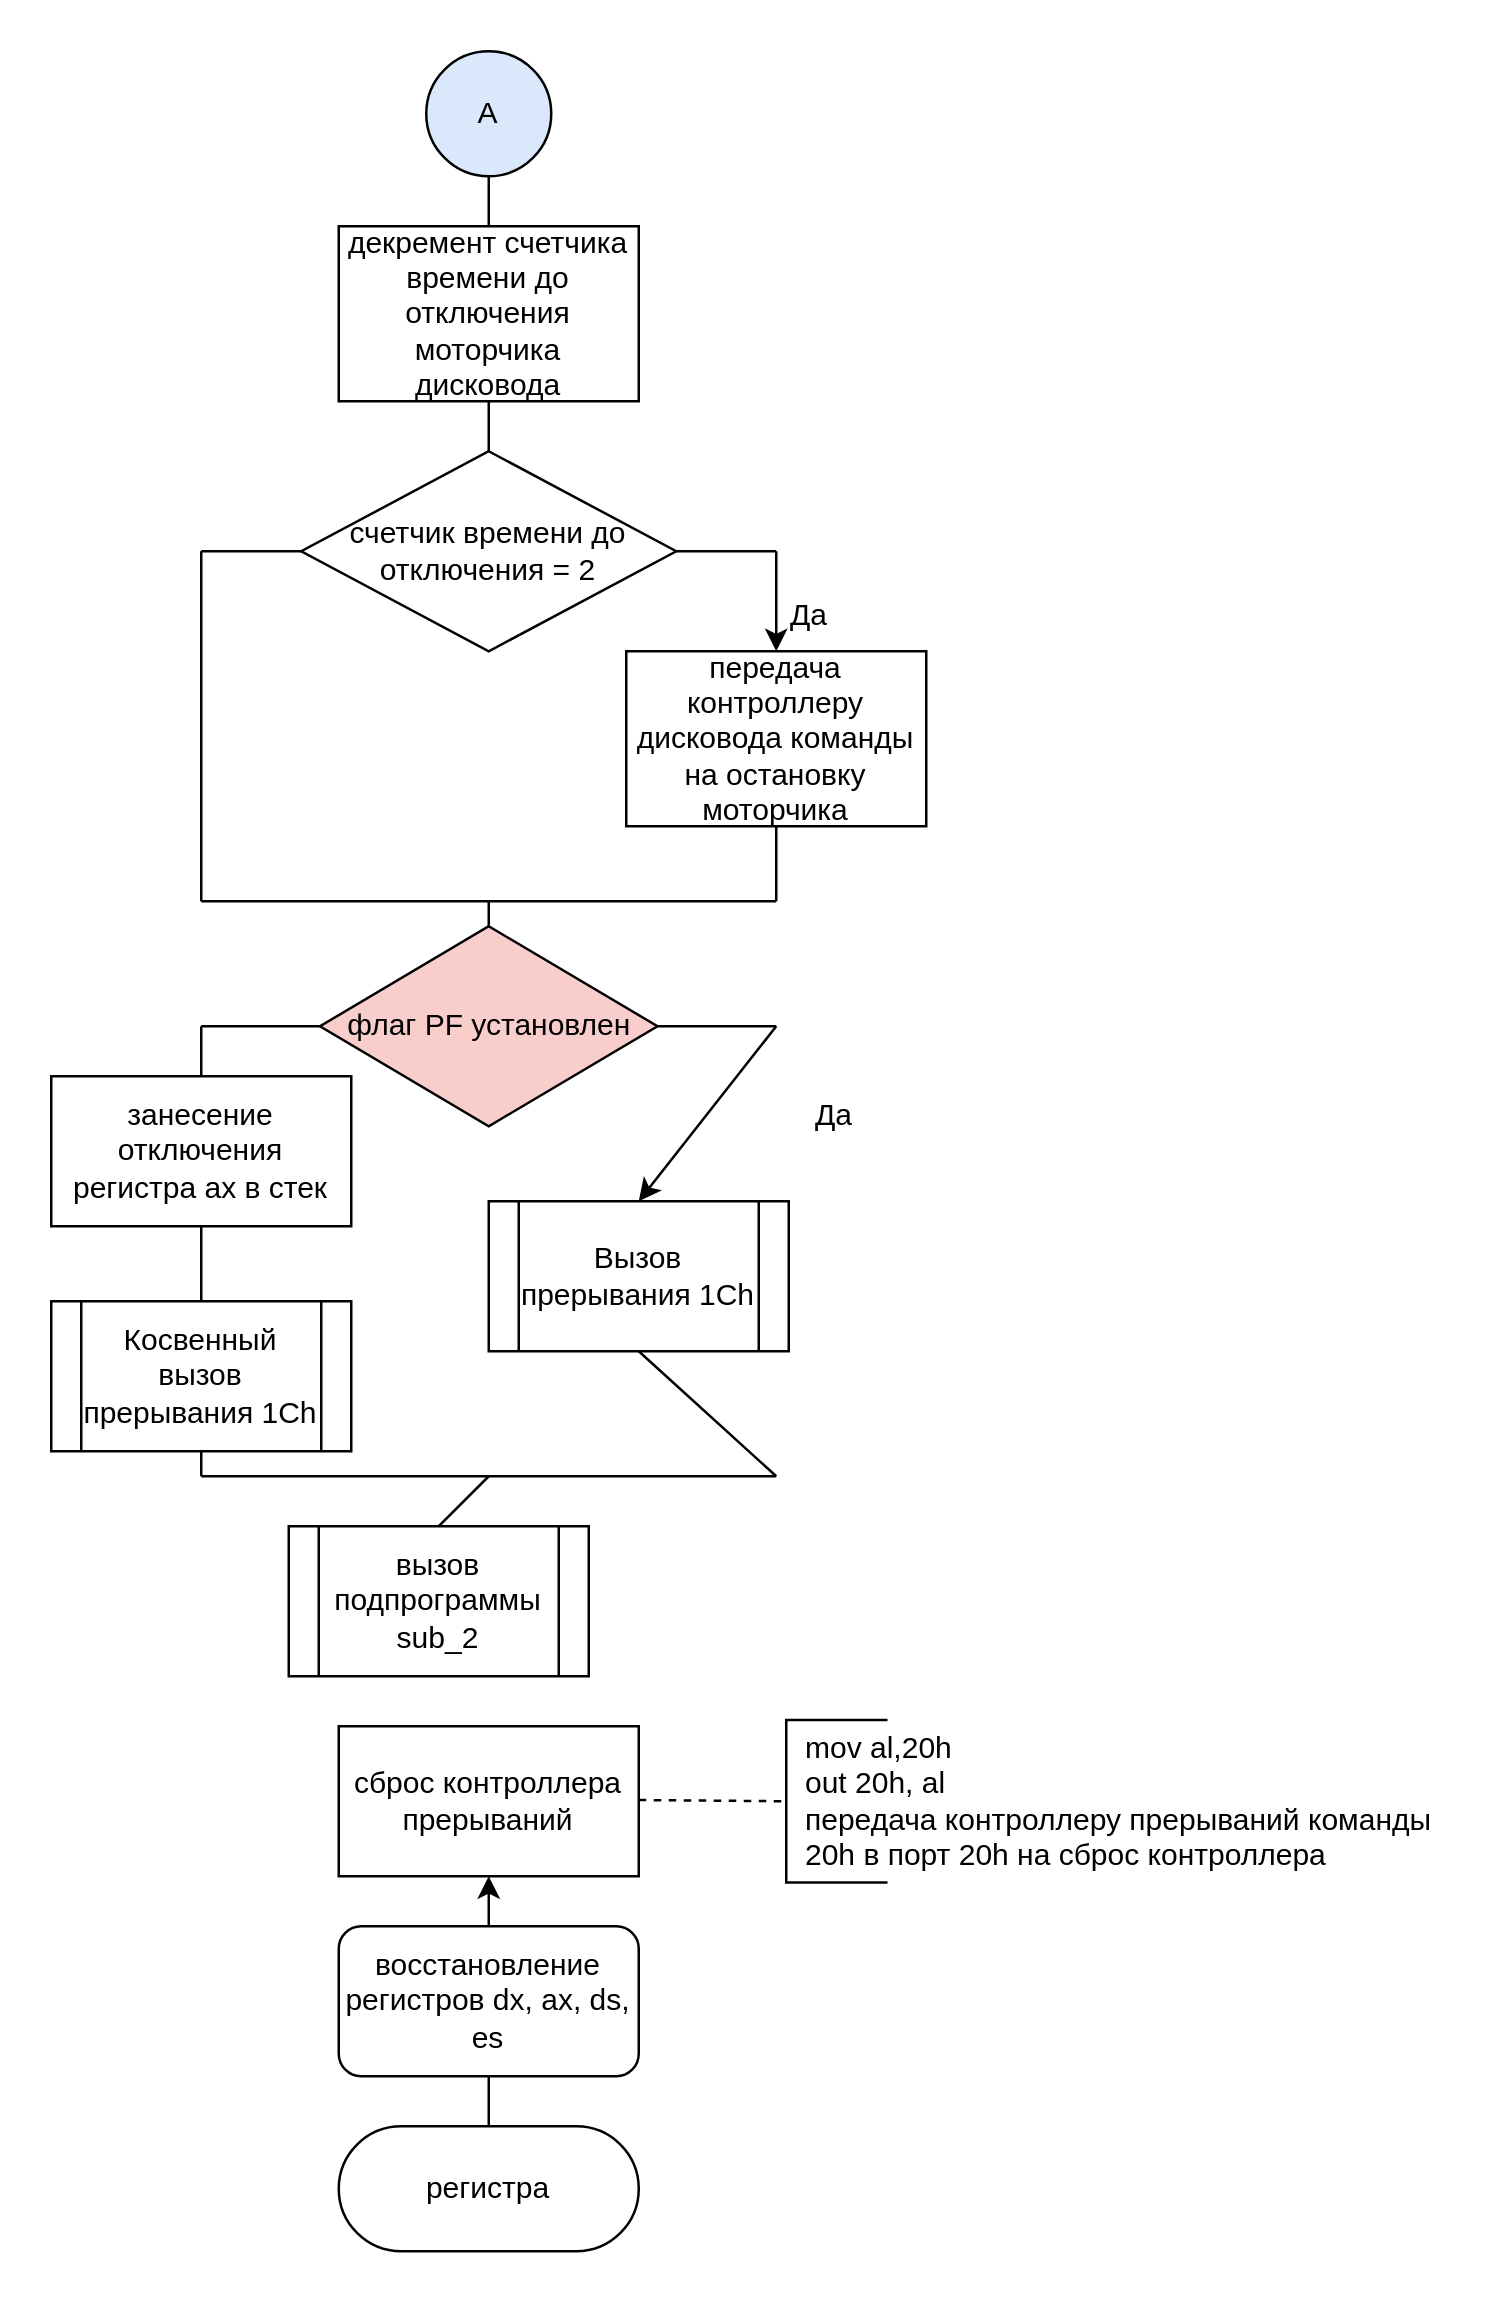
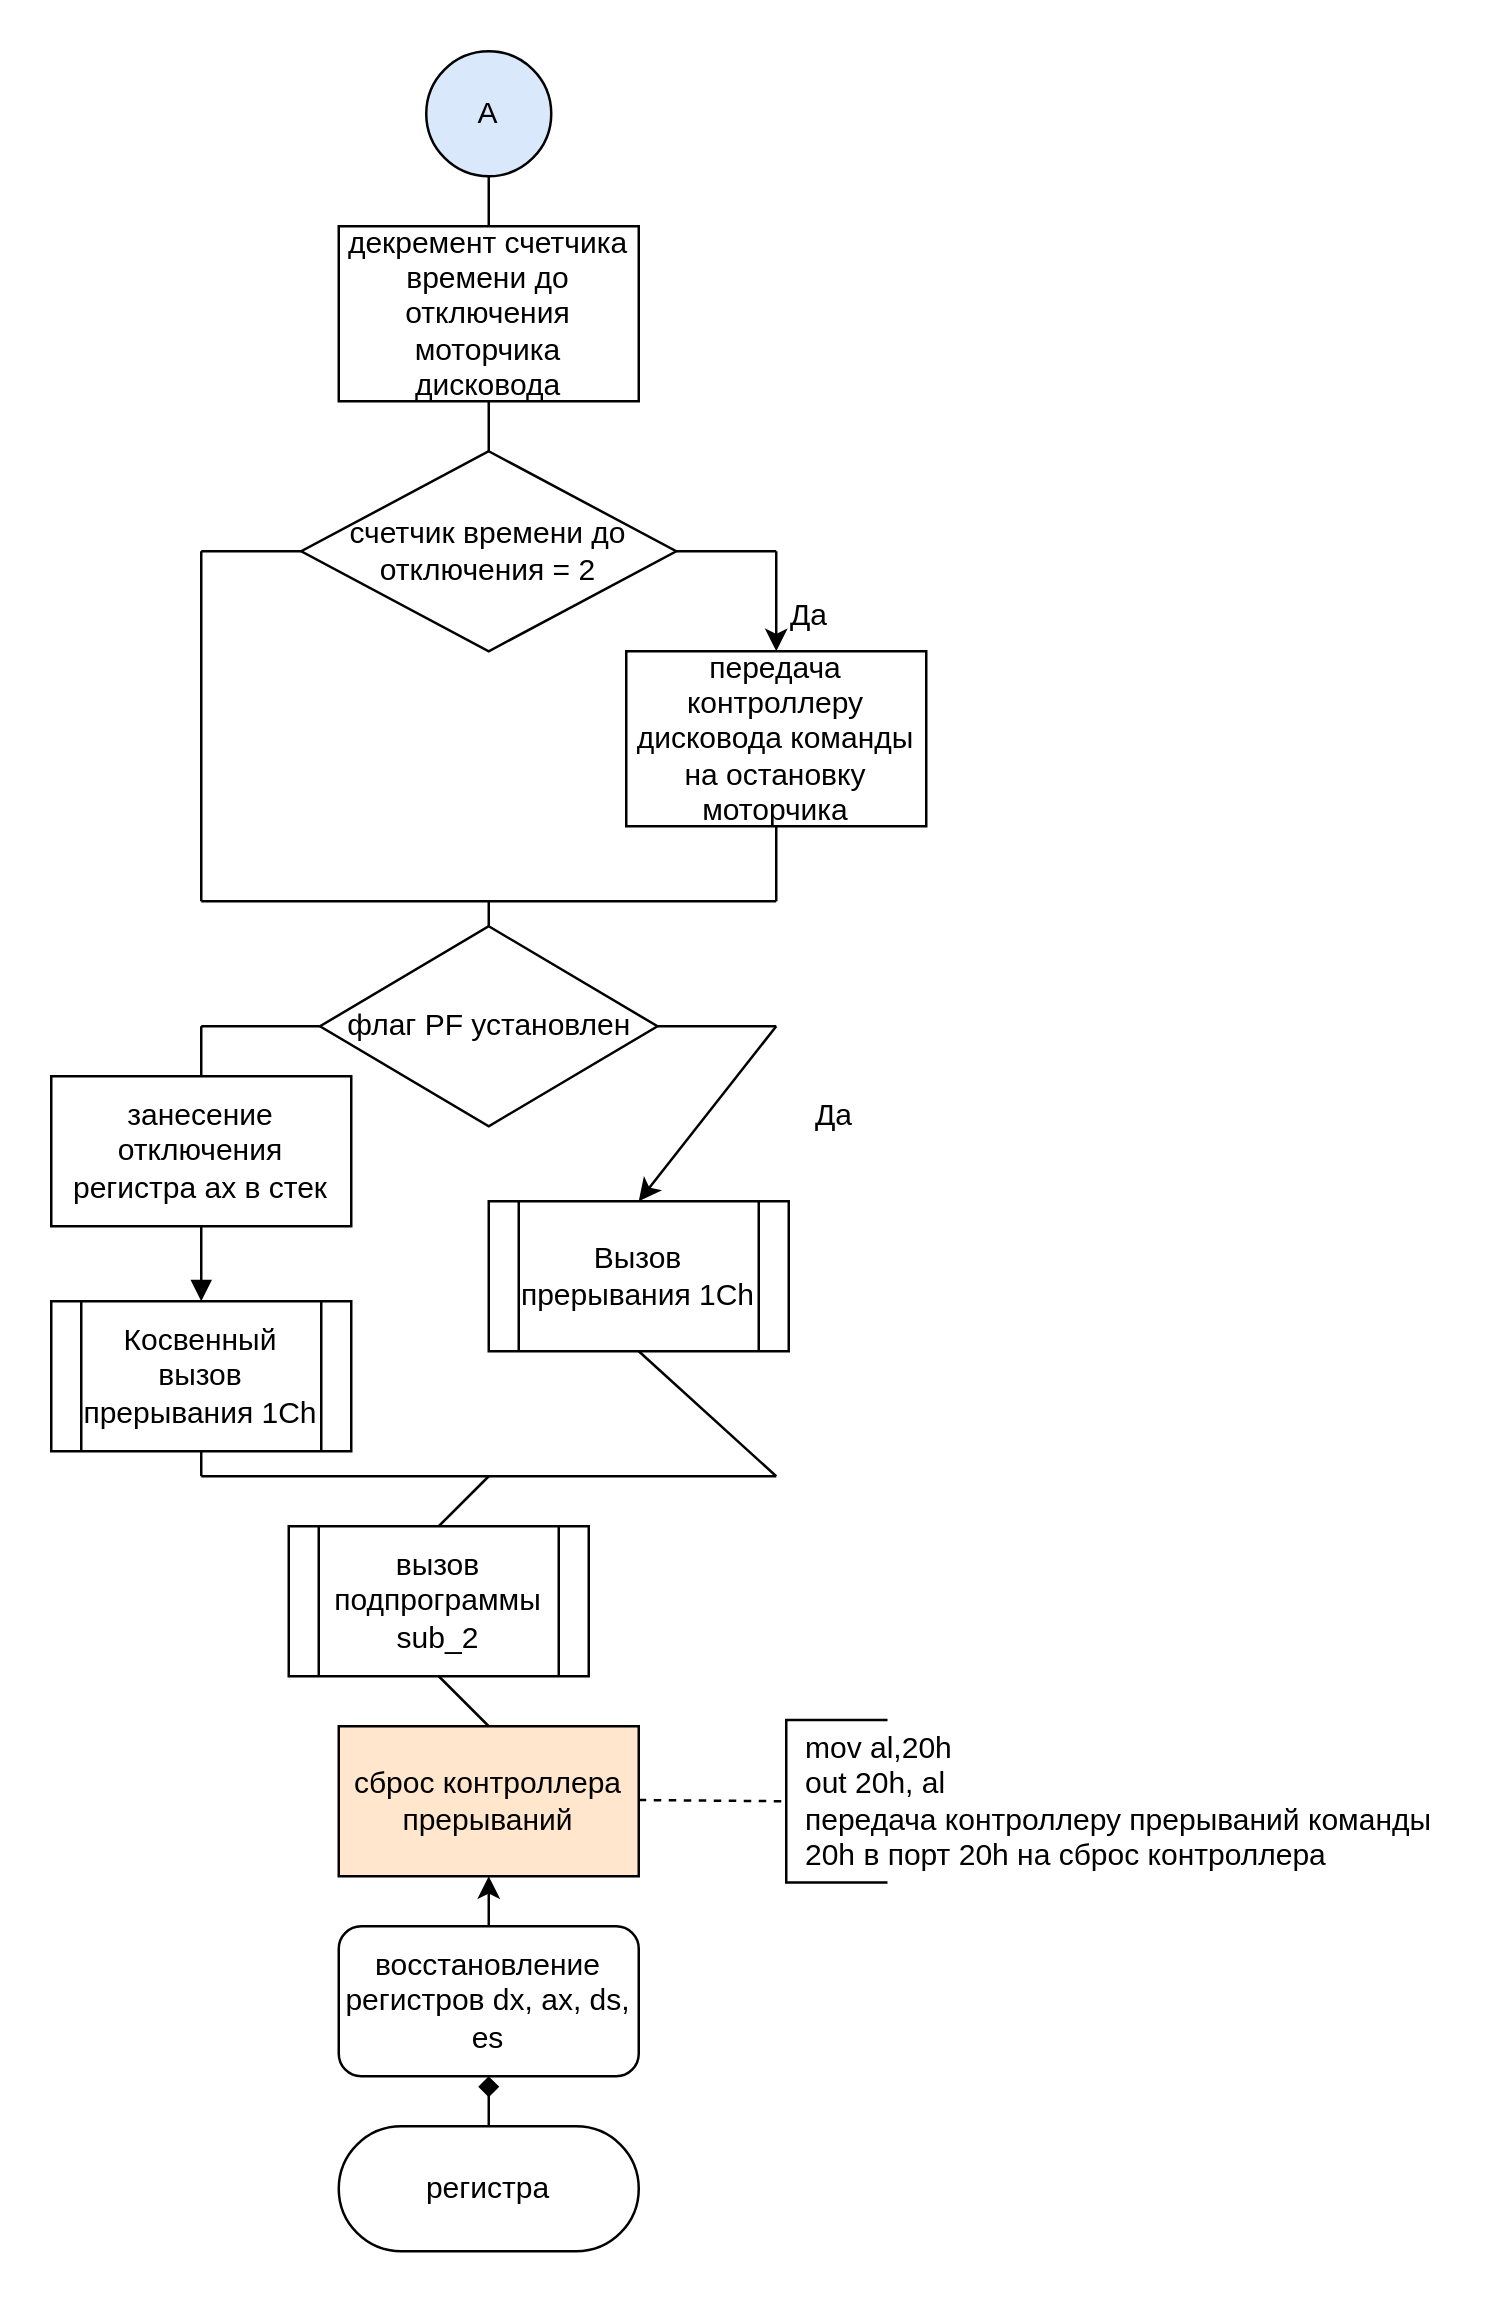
node "флаг PF установлен": fillcolor #f8cecc -> #ffffff
edge "занесение отключения регистра ax в стек" -- "Косвенный вызов прерывания 1Ch": arrowhead none -> block
edge "вызов подпрограммы sub_2" -- "сброс контроллера прерываний": added
node "сброс контроллера прерываний": fillcolor #ffffff -> #ffe6cc
edge "восстановление регистров dx, ax, ds, es" -- "регистра": arrowhead none -> diamond
